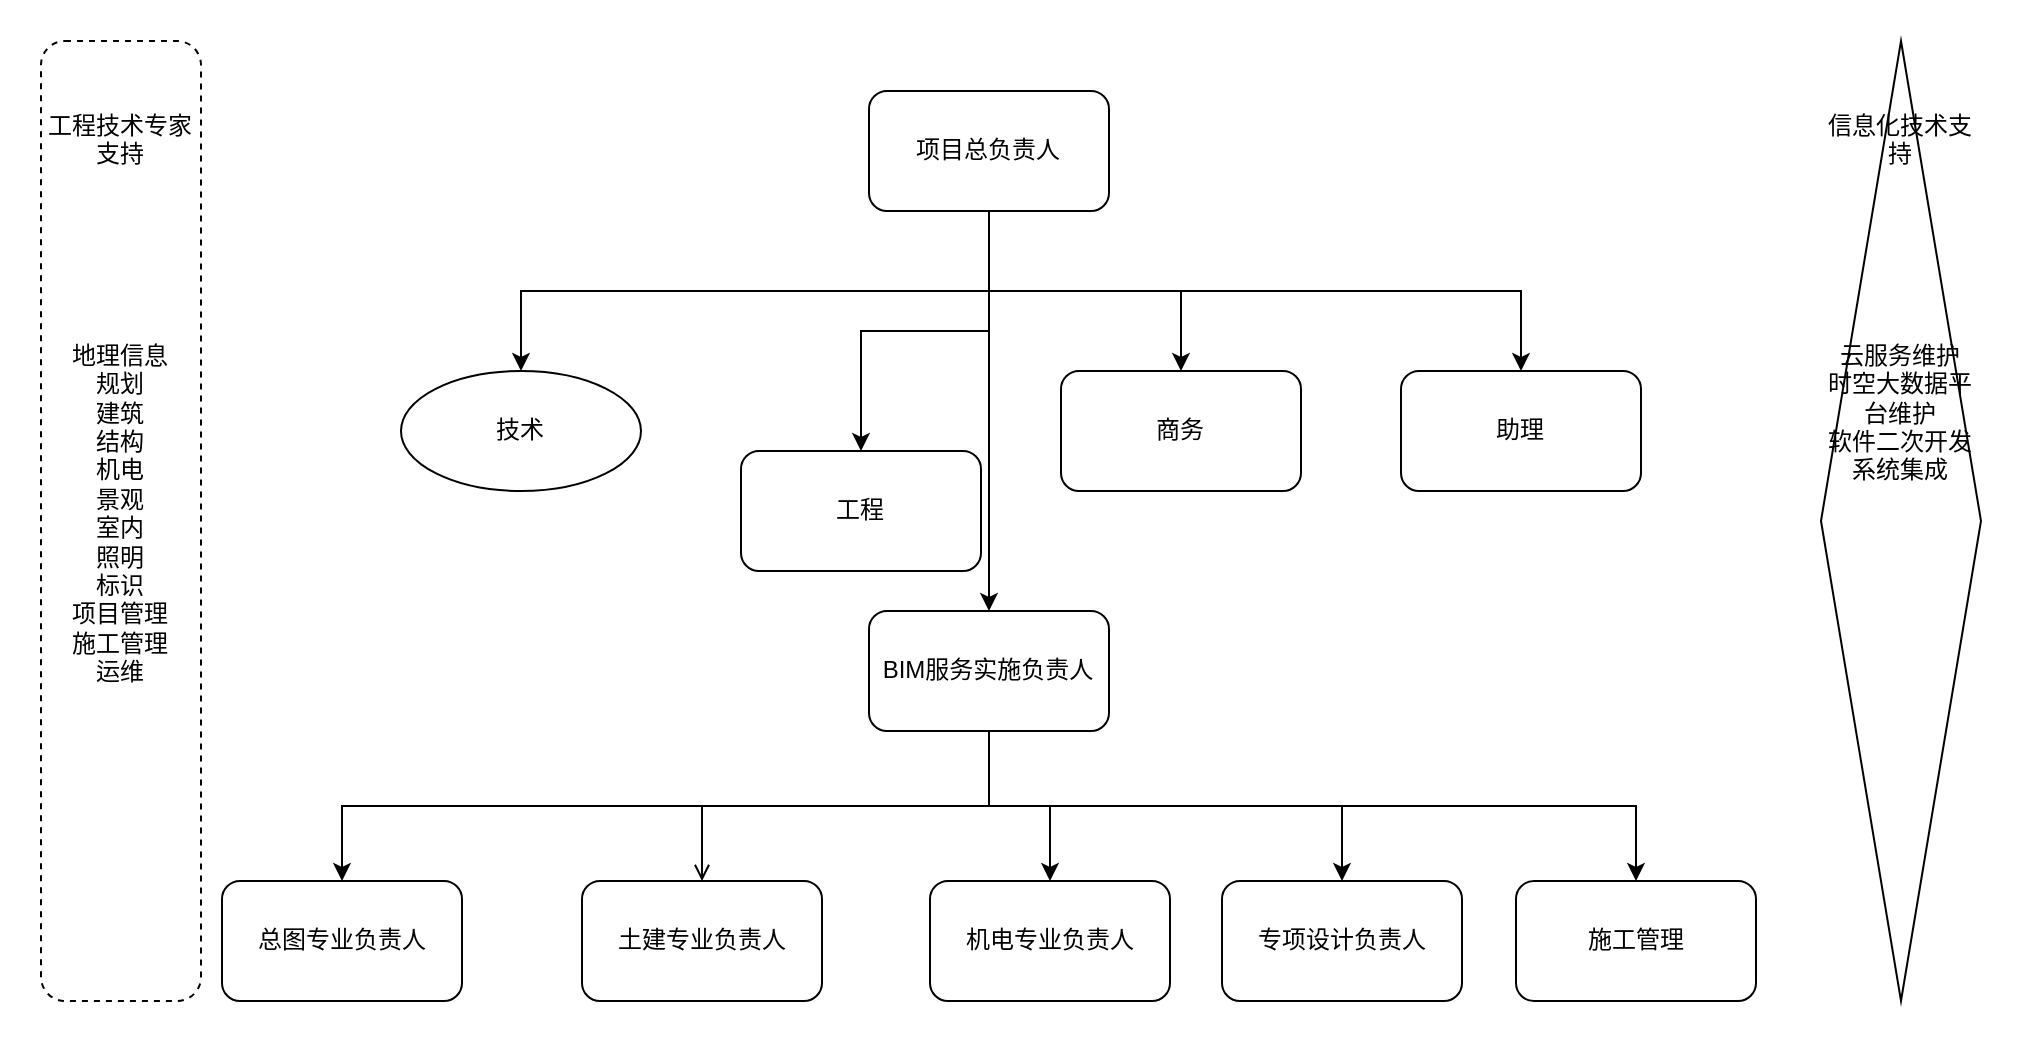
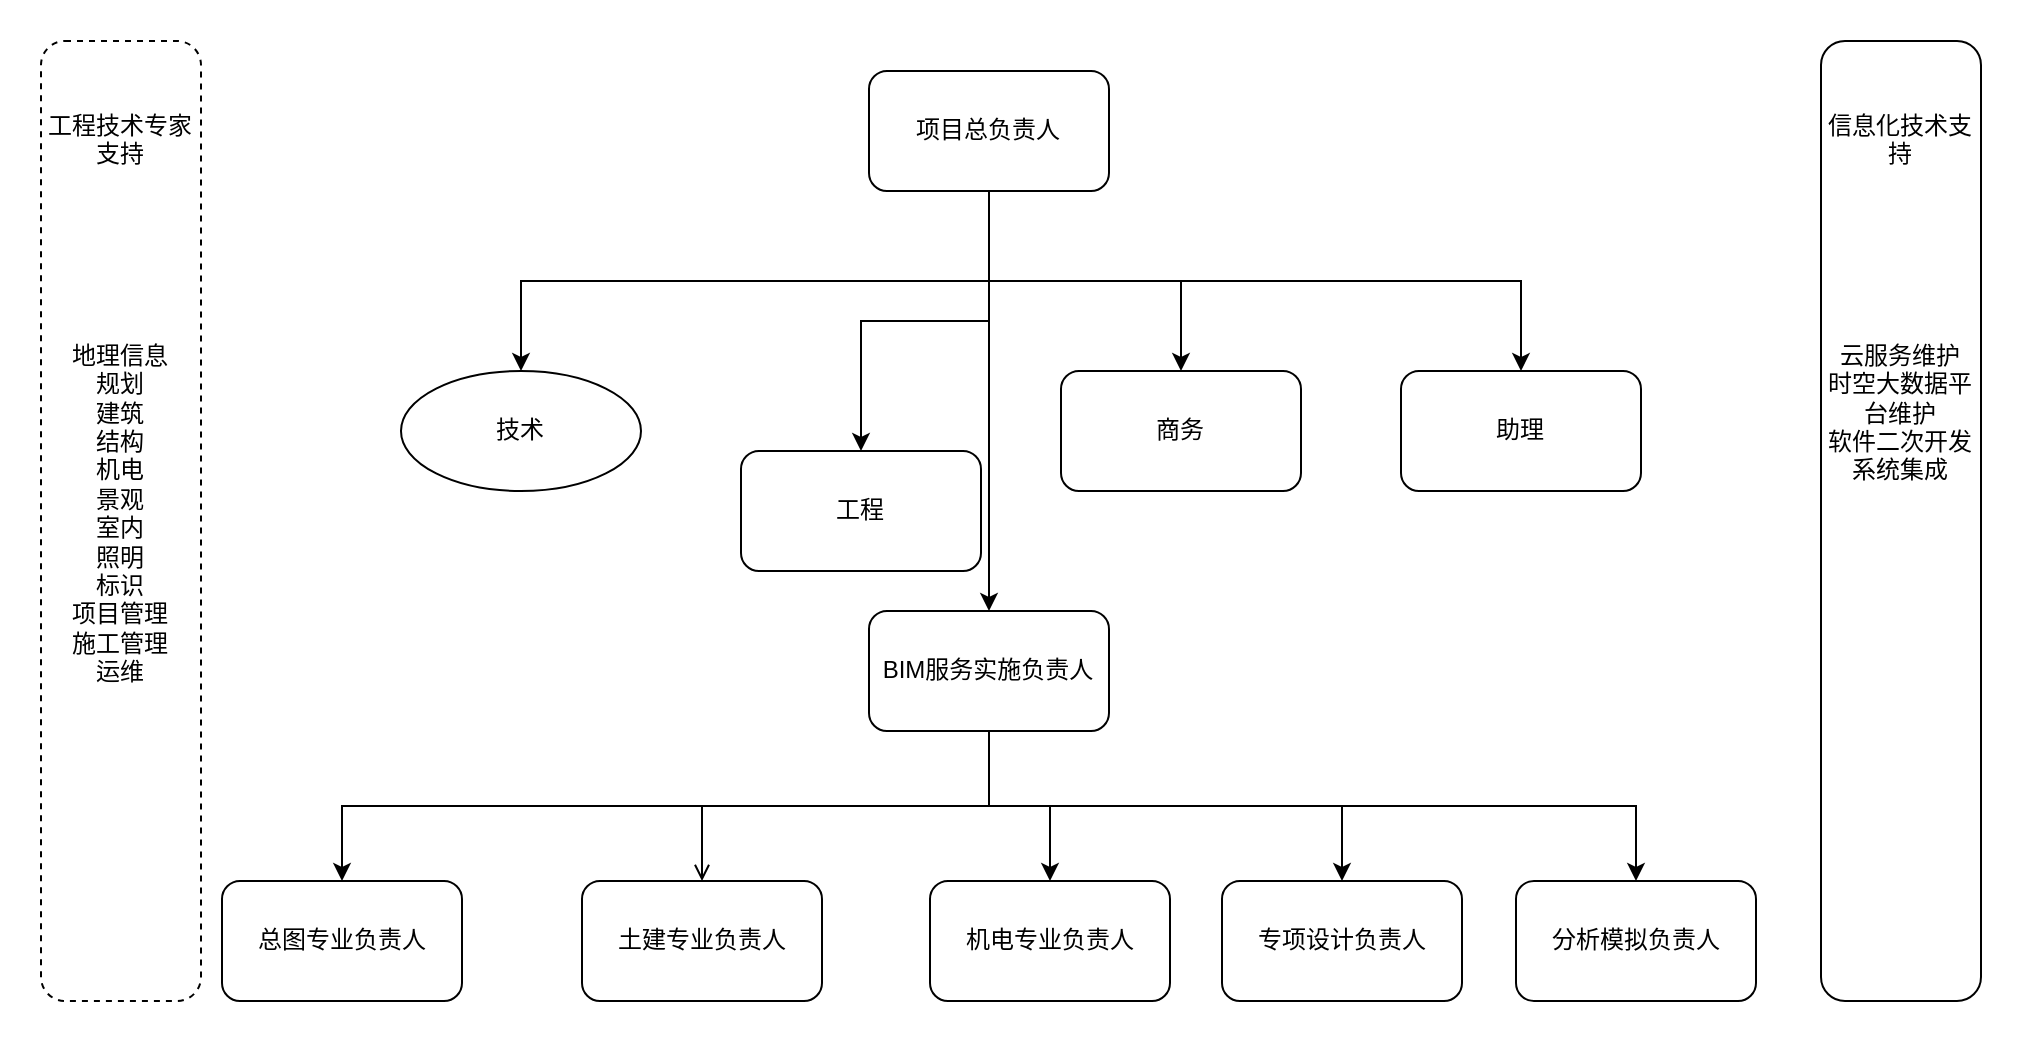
node "项目总负责人": moved (989, 151) -> (989, 131)
node "信息化技术支持 云服务维护 时空大数据平台维护 软件二次开发 系统集成": shape diamond -> rounded rectangle
node "施工管理": label "施工管理" -> "分析模拟负责人"
